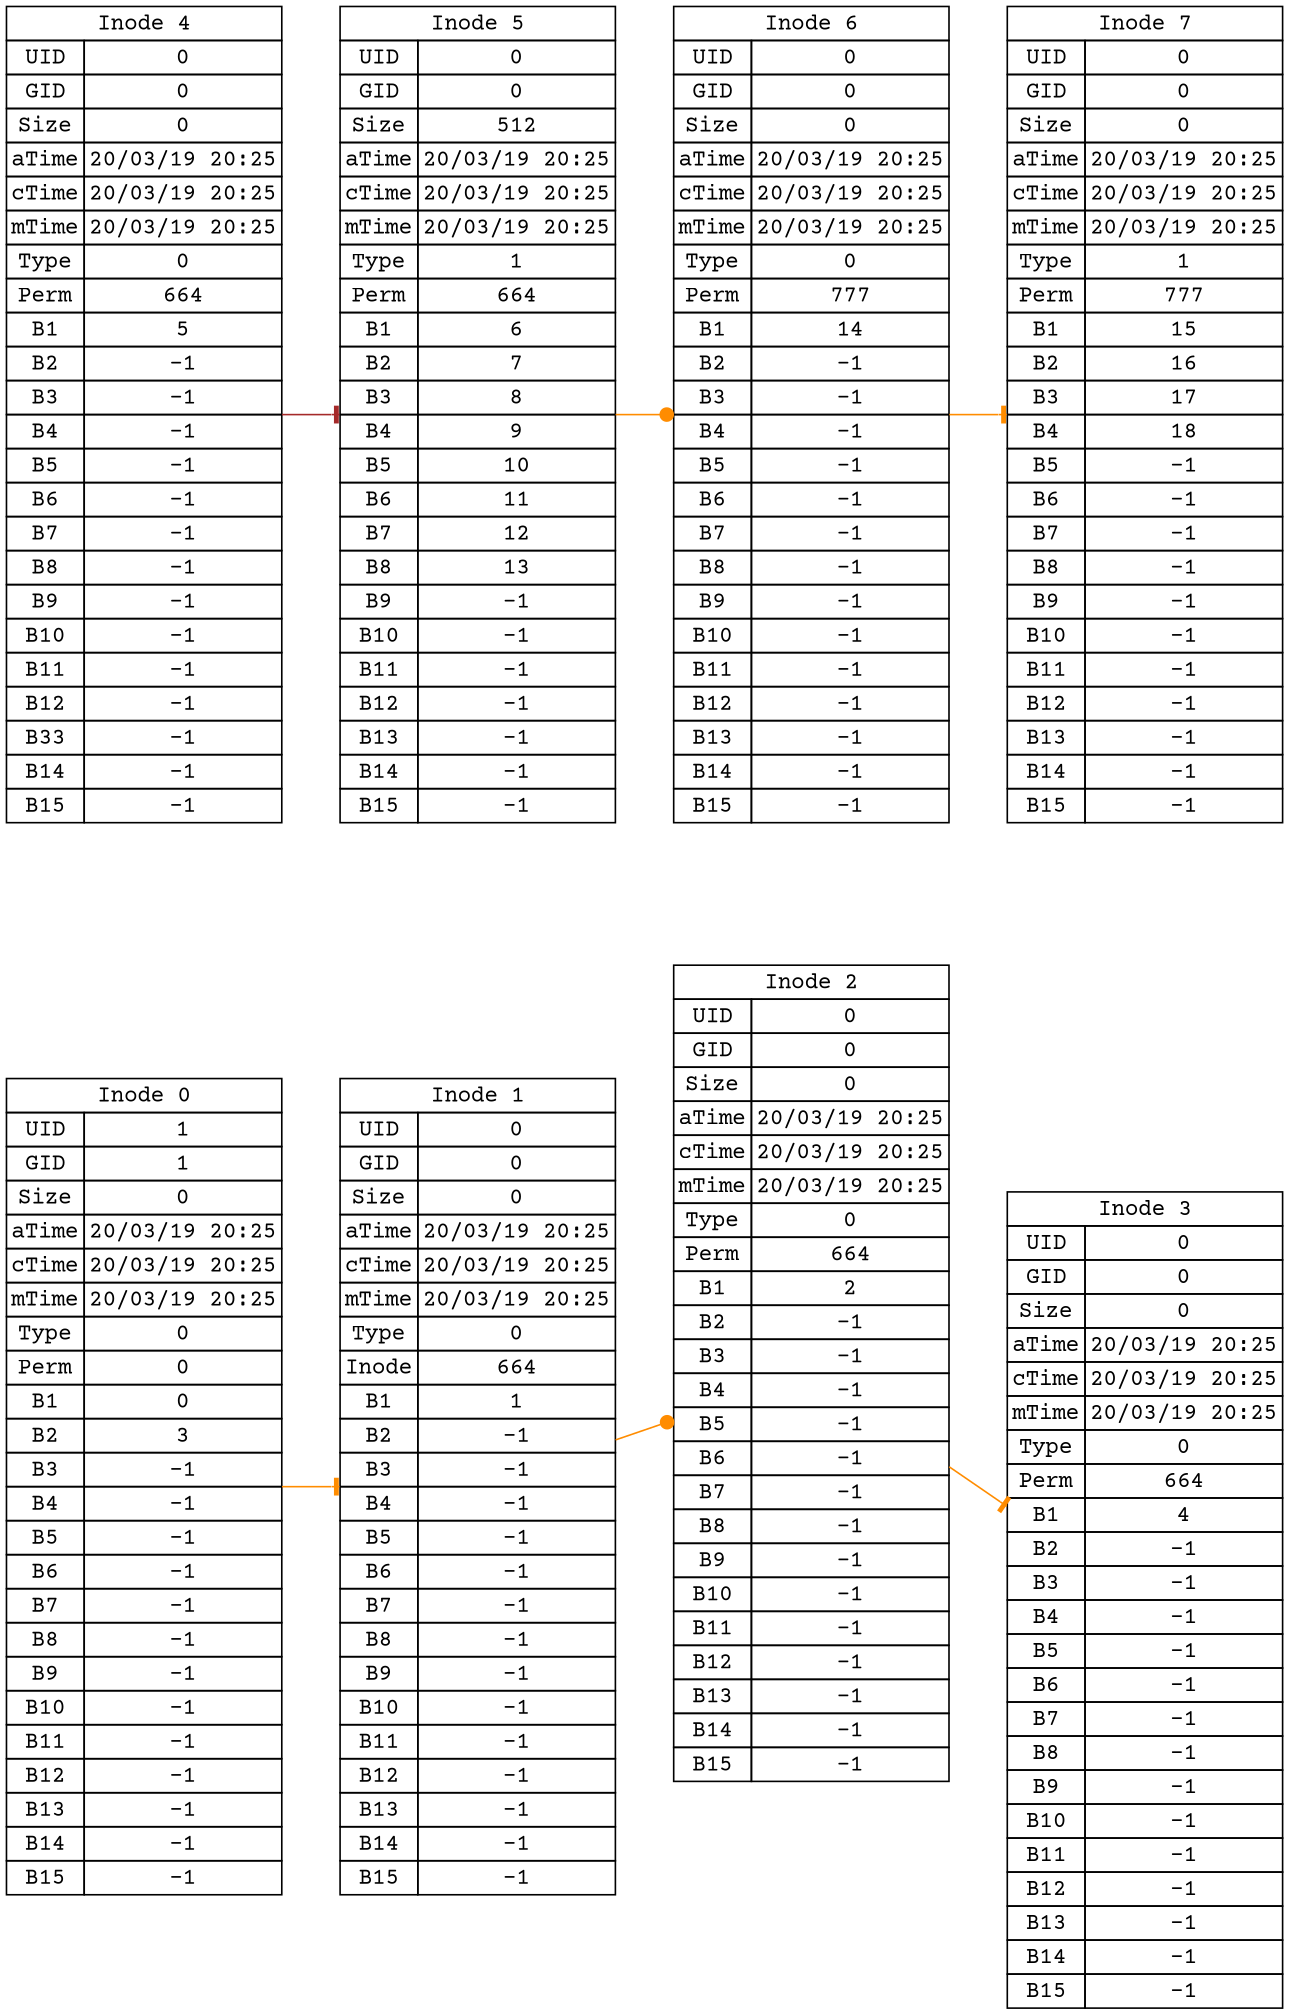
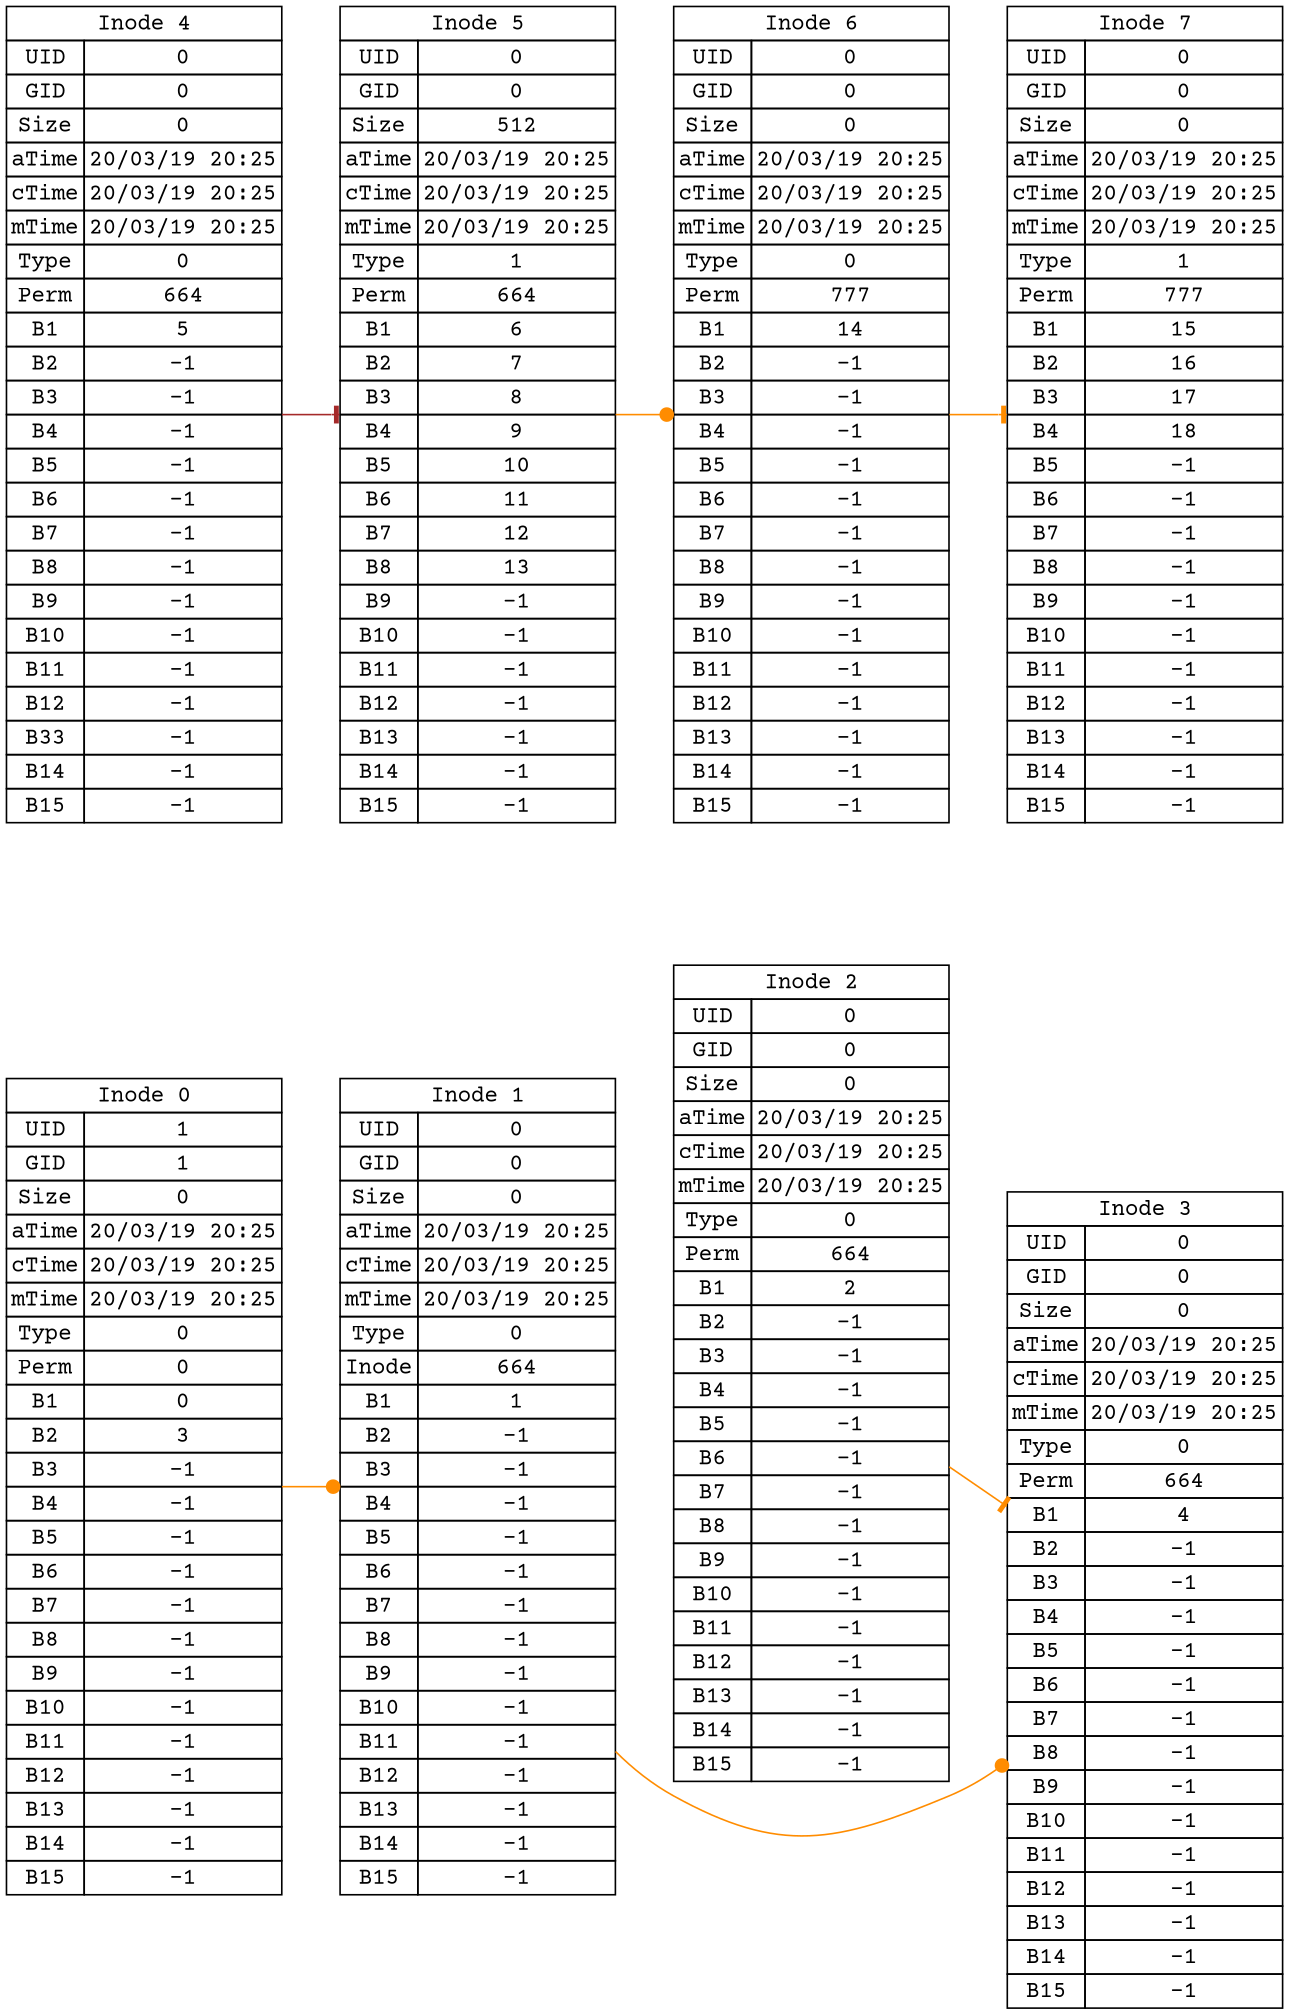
edge "Inode 1" -> "Inode 2": now "Inode 1" -> "Inode 3"
edge "Inode 0" -> "Inode 1": arrowhead tee -> dot
